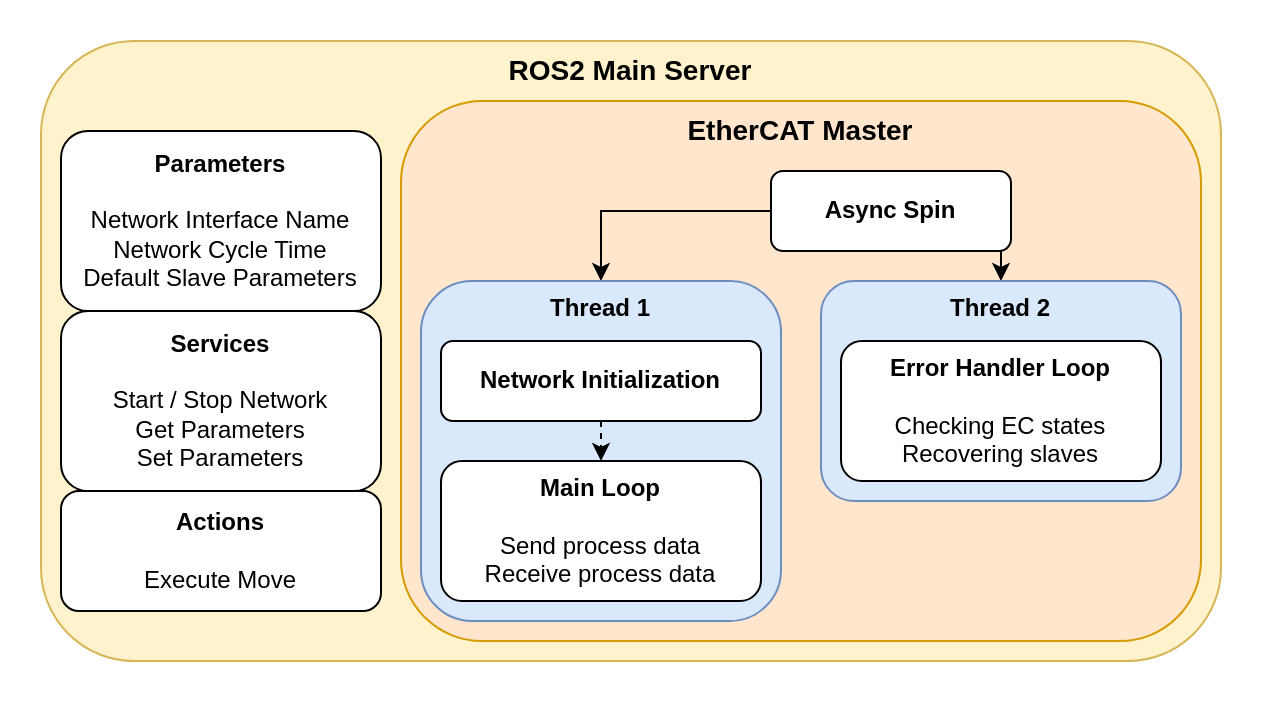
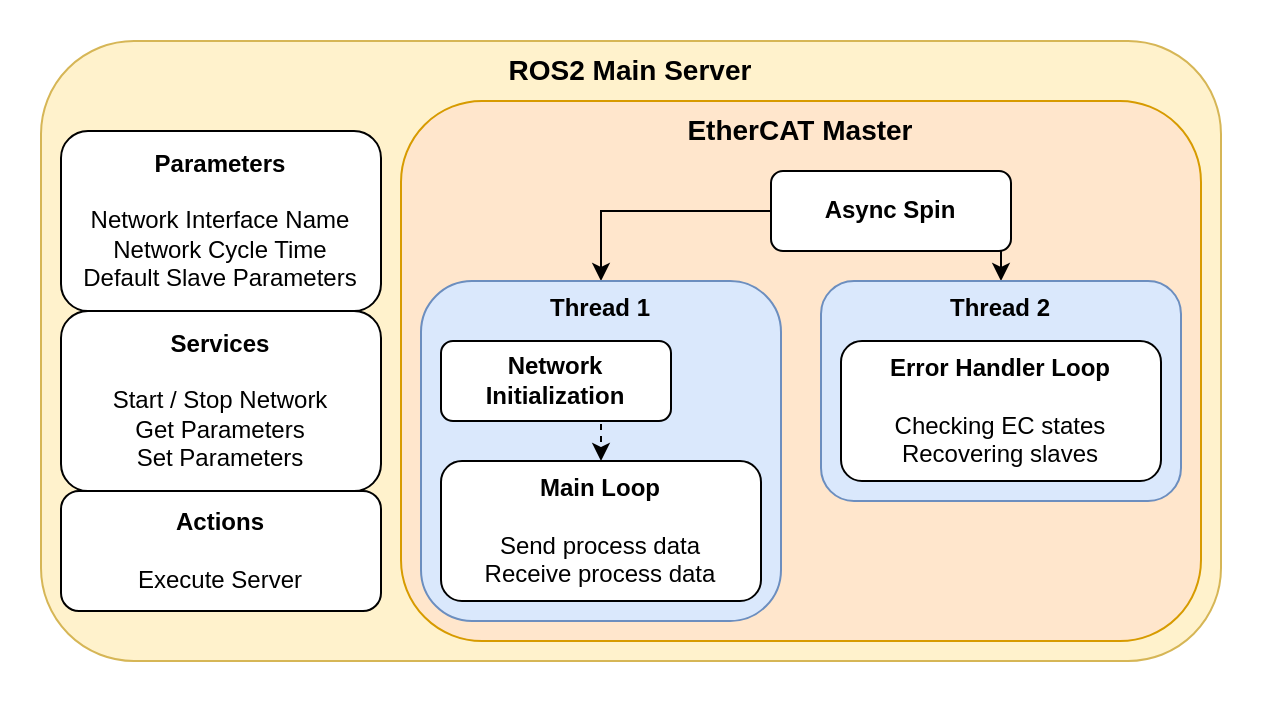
node "Network Initialization": size 320x80 -> 230x80
node "Actions Execute Move": label "Actions Execute Move" -> "Actions Execute Server"
